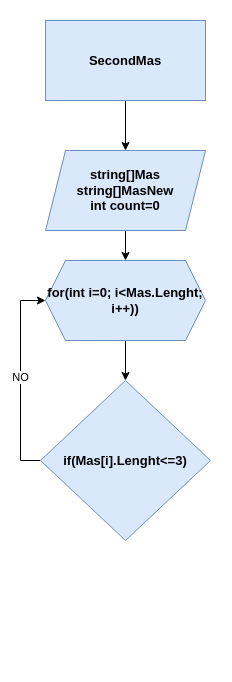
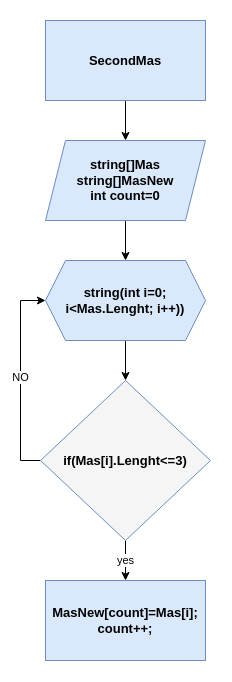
node "string[]Masstring[]MasNewint count=0": moved (126, 191) -> (126, 181)
node "for(int i=0; i<Mas.Lenght; i++))": label "for(int i=0; i<Mas.Lenght; i++))" -> "string(int i=0; i<Mas.Lenght; i++))"
node "if(Mas[i].Lenght<=3)": fillcolor #dae8fc -> #f5f5f5
edge "if(Mas[i].Lenght<=3)" -> "MasNew[count]=Mas[i];count++;": added, label "yes"
node "MasNew[count]=Mas[i];count++;": added
